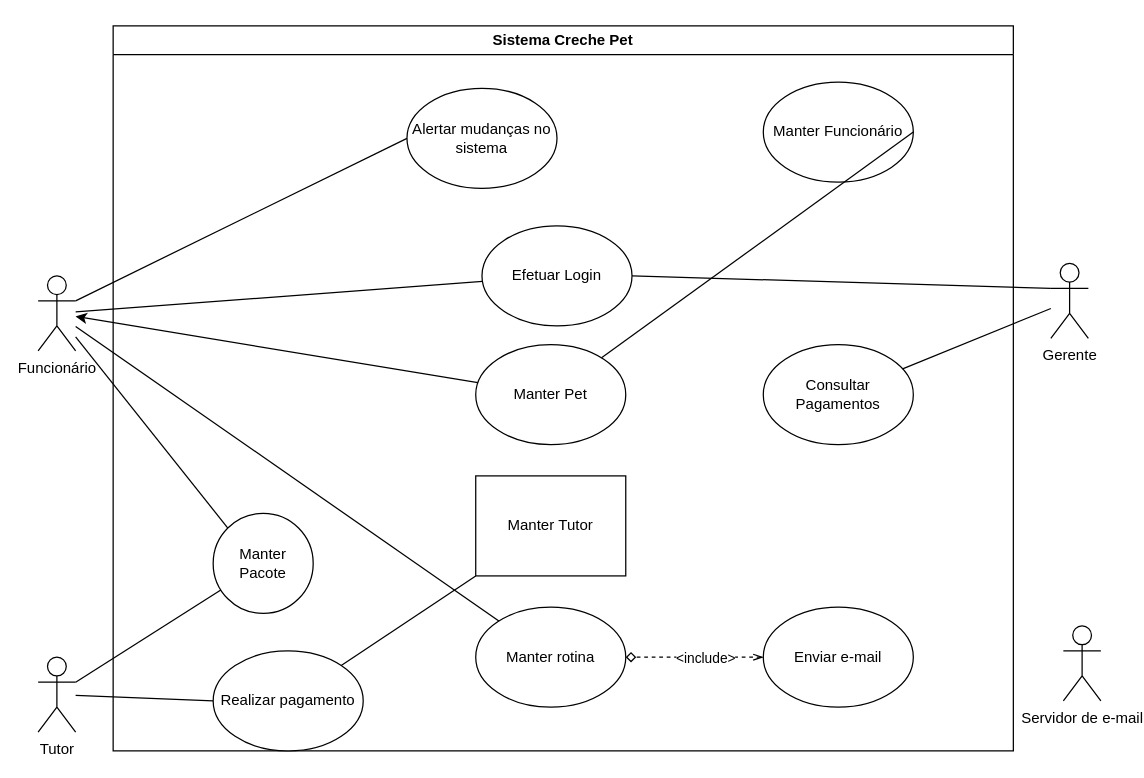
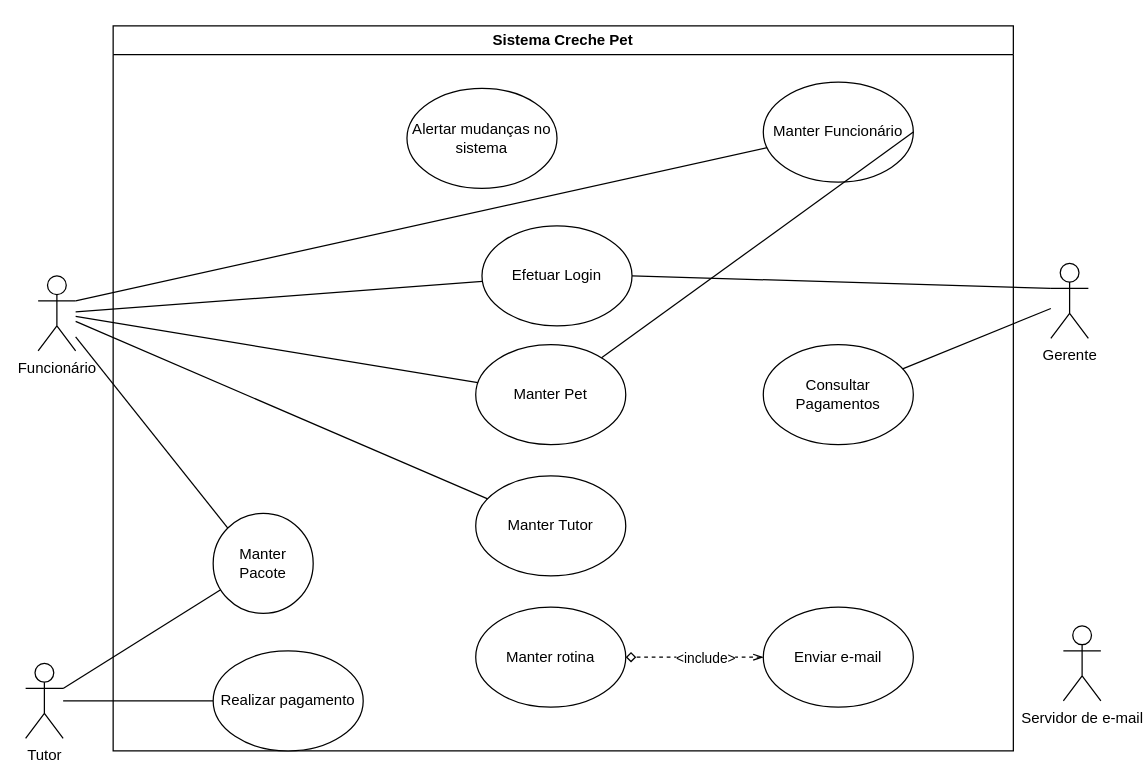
edge "Alertar mudanças no sistema" -- "Funcionário": now "Manter Funcionário" -- "Funcionário"
edge "Manter Pet" -> "Funcionário": arrowhead classic -> none
edge "Funcionário" -- "Manter rotina": removed
node "Manter Tutor": shape rectangle -> ellipse
edge "Manter Tutor" -- "Realizar pagamento": now "Manter Tutor" -- "Funcionário"
node "Tutor": moved (57, 694) -> (44, 701)
